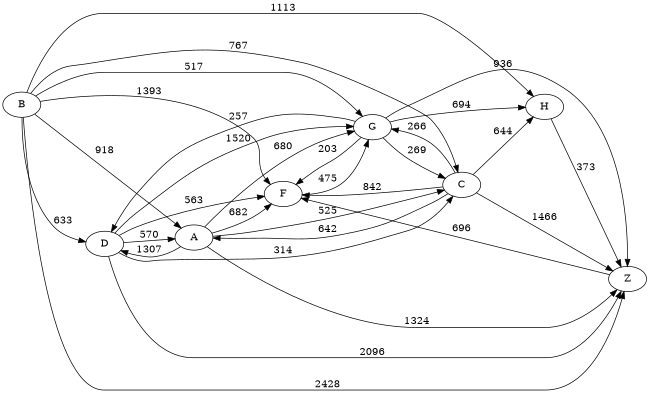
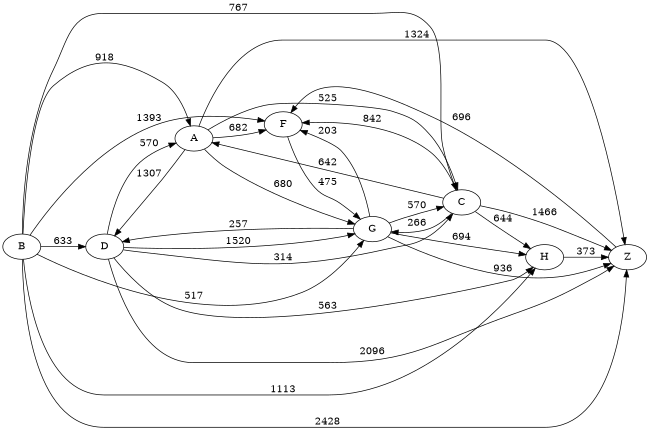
edge "G" -> "C": label "269" -> "570"
edge "D" -> "F": now "D" -> "H"
